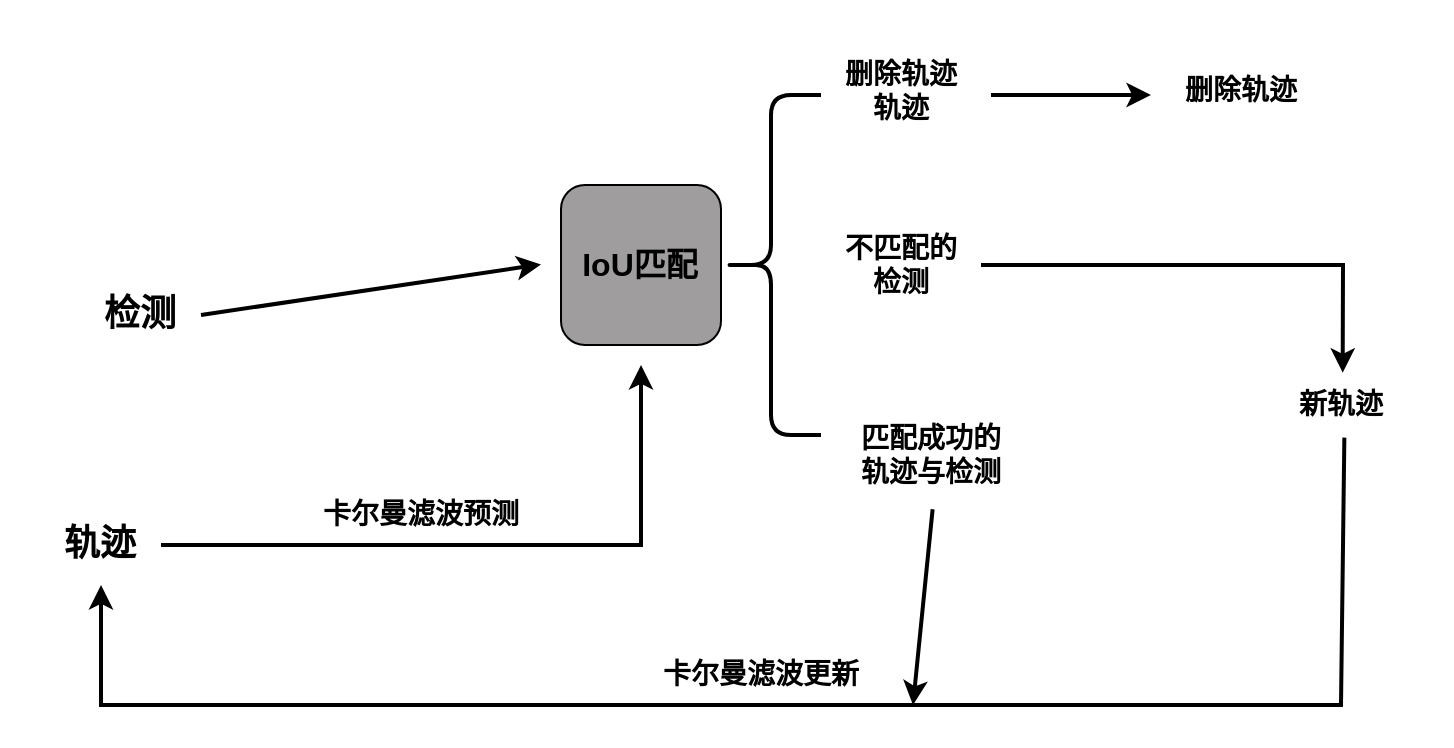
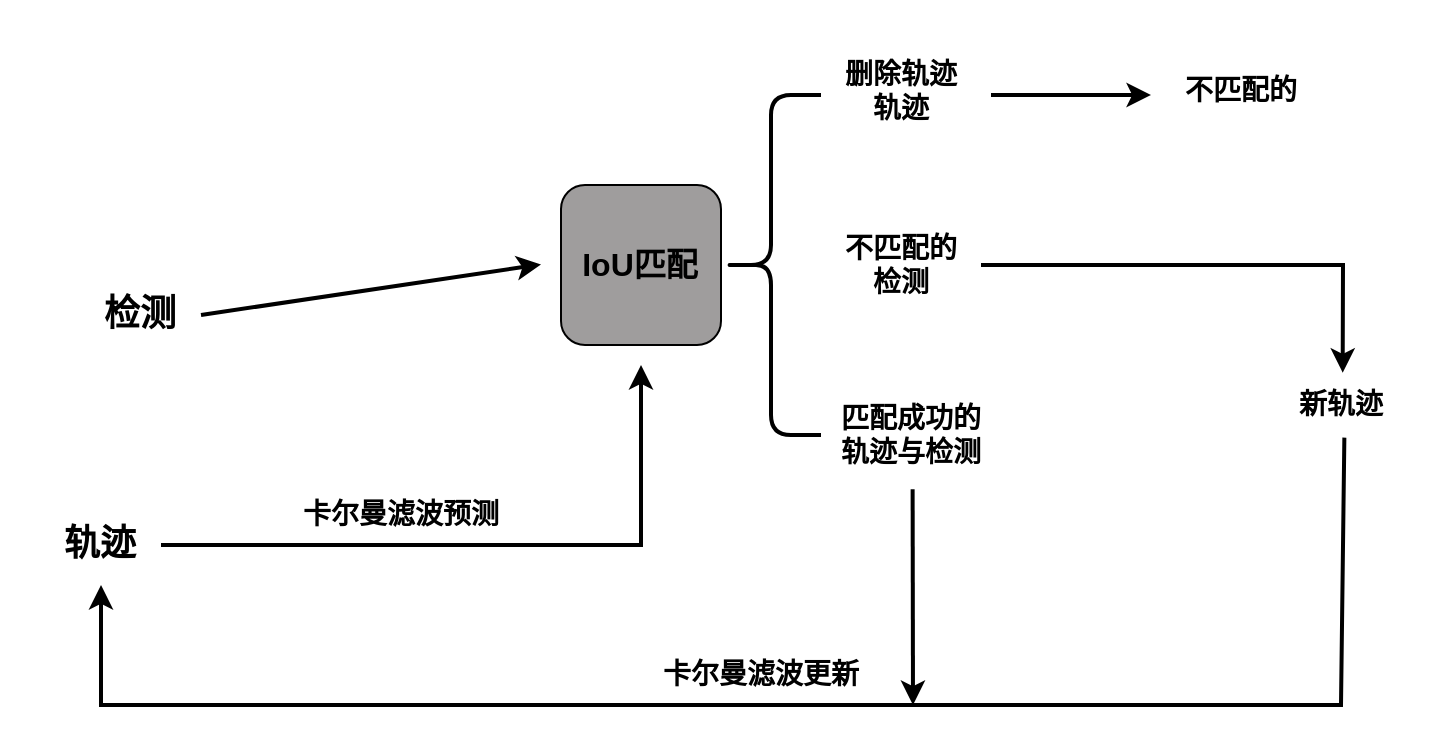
node "删除轨迹": label "删除轨迹" -> "不匹配的"
node "匹配成功的 轨迹与检测": moved (931, 455) -> (911, 435)
node "卡尔曼滤波预测": moved (421, 515) -> (401, 515)
